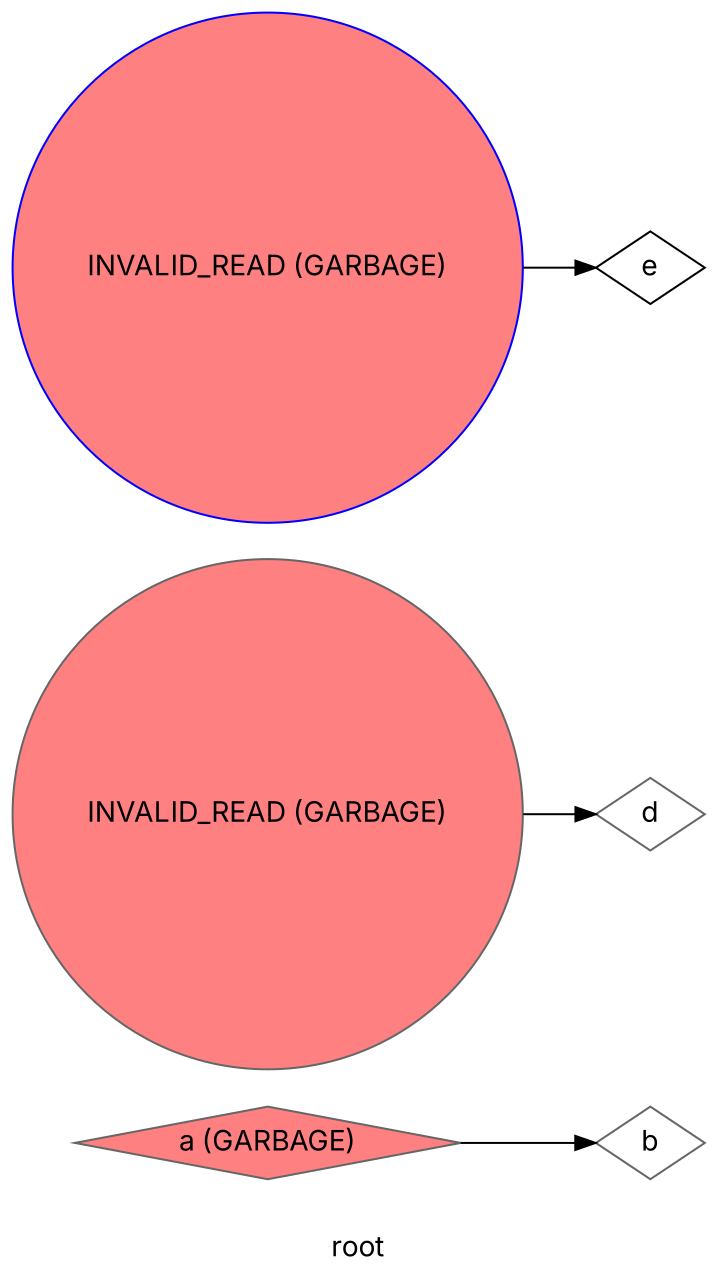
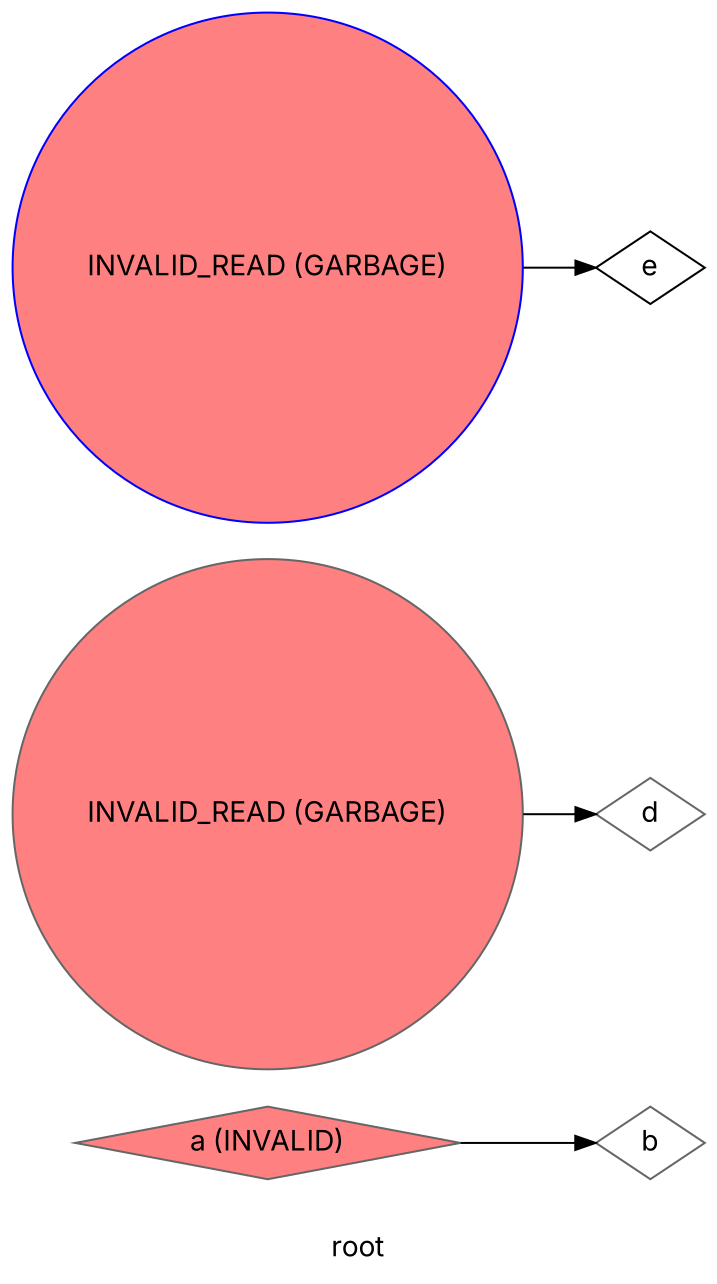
node "a (GARBAGE)": label "a (GARBAGE)" -> "a (INVALID)"
